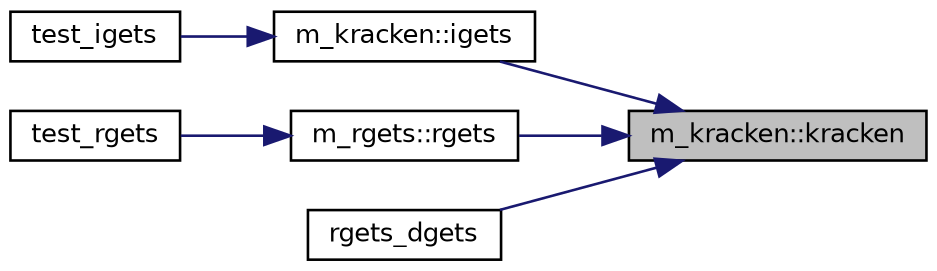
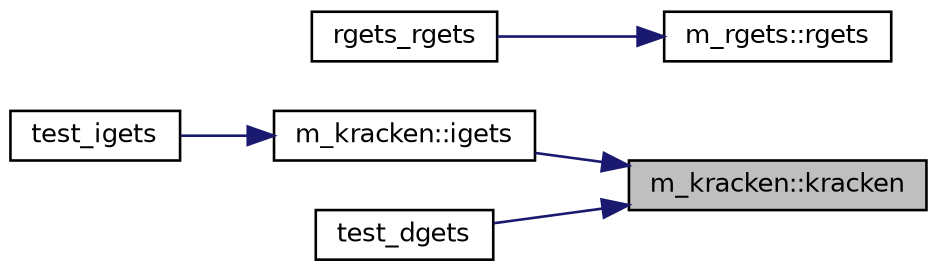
node "test_rgets": label "test_rgets" -> "rgets_rgets"
edge "m_rgets::rgets" -> "m_kracken::kracken": removed
node "rgets_dgets": label "rgets_dgets" -> "test_dgets"
